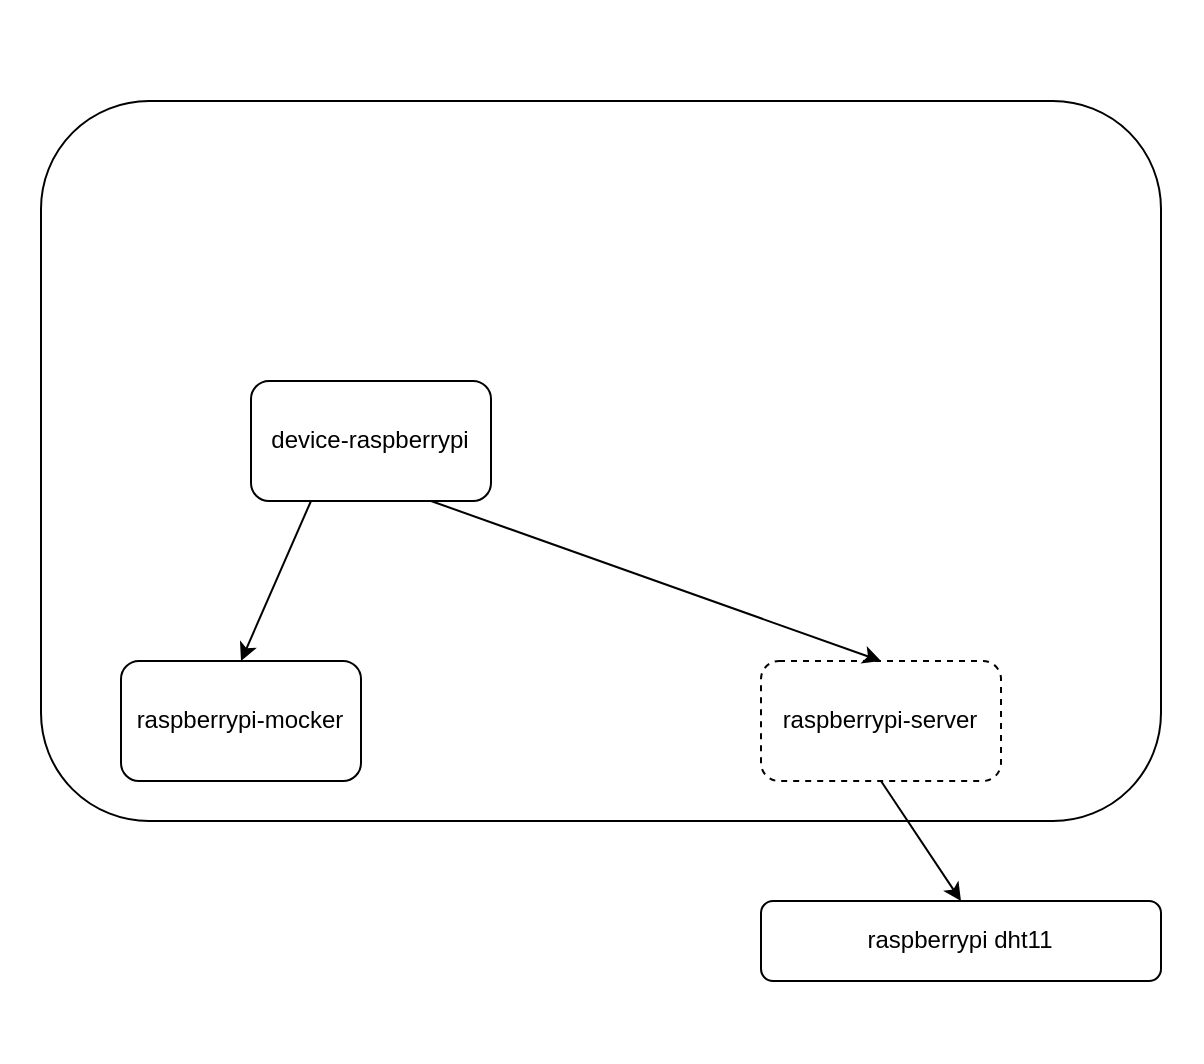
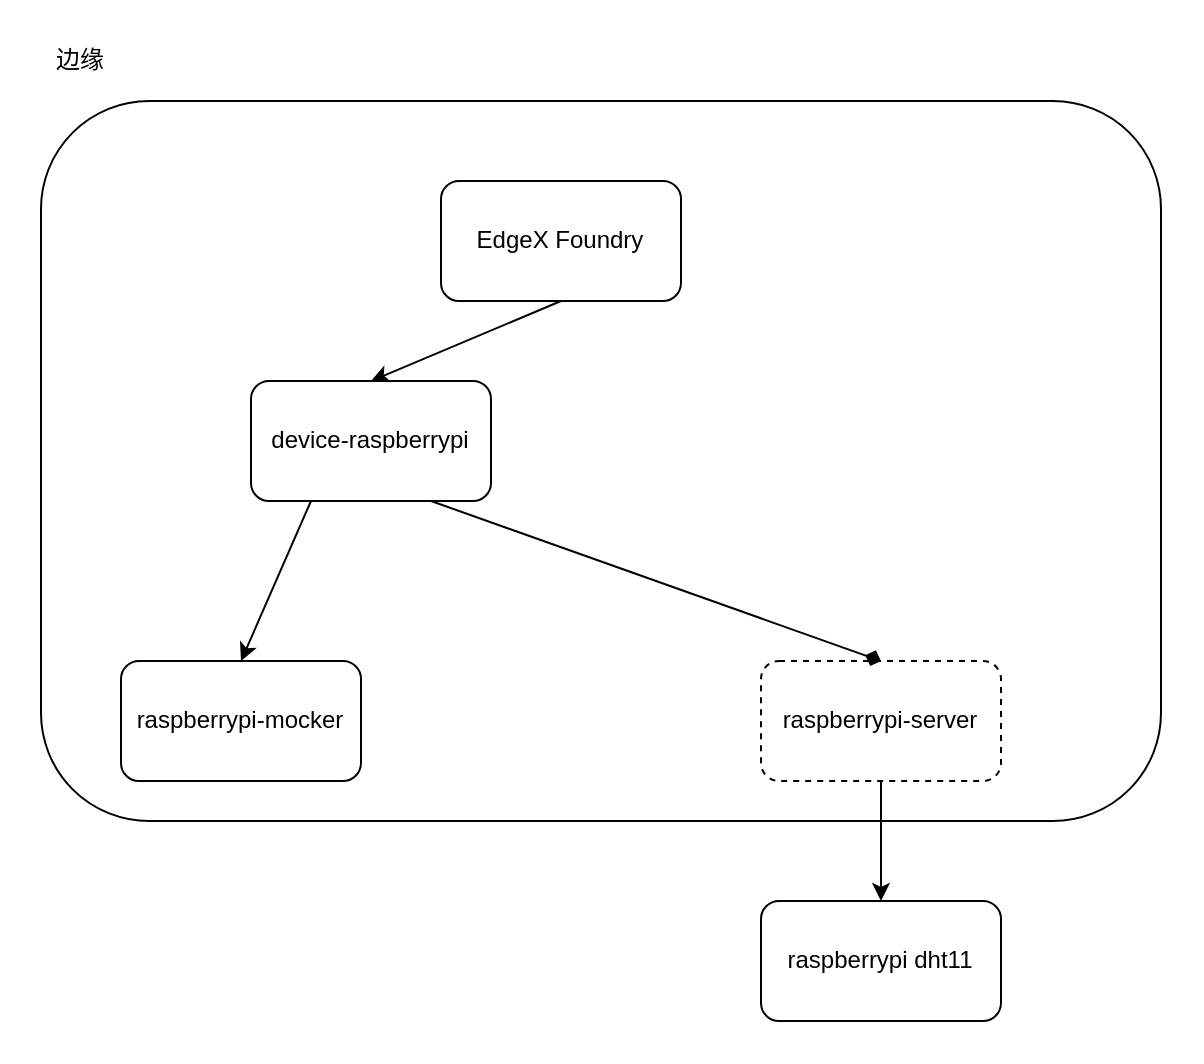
node "边缘": added
node "EdgeX Foundry": added
edge "EdgeX Foundry" -> "device-raspberrypi": added
edge "device-raspberrypi" -> "raspberrypi-server": arrowhead classic -> diamond
node "raspberrypi dht11": size 400x80 -> 240x120
